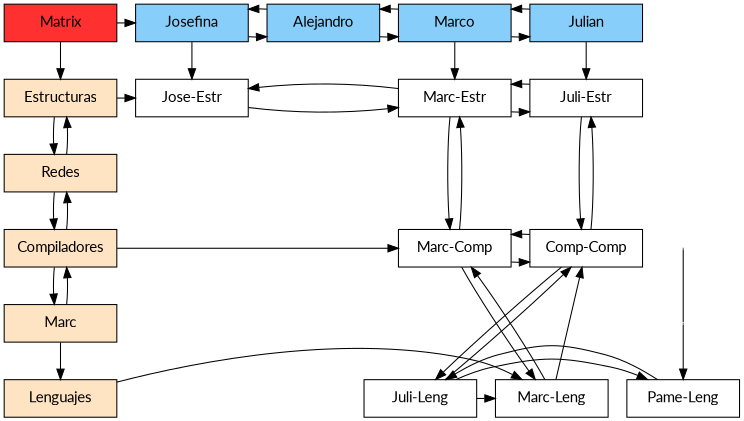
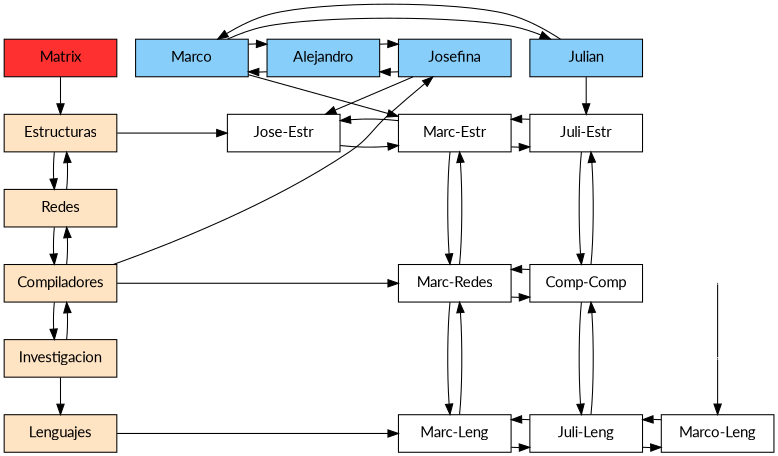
edge "Matrix" -> "Josefina": now "Compiladores" -> "Josefina"
node "Marc-Comp": label "Marc-Comp" -> "Marc-Redes"
node "Marc": label "Marc" -> "Investigacion"
edge "Marc-Leng" -> "Comp-Comp": now "Marc-Leng" -> "Juli-Leng"
node "Pame-Leng": label "Pame-Leng" -> "Marco-Leng"
